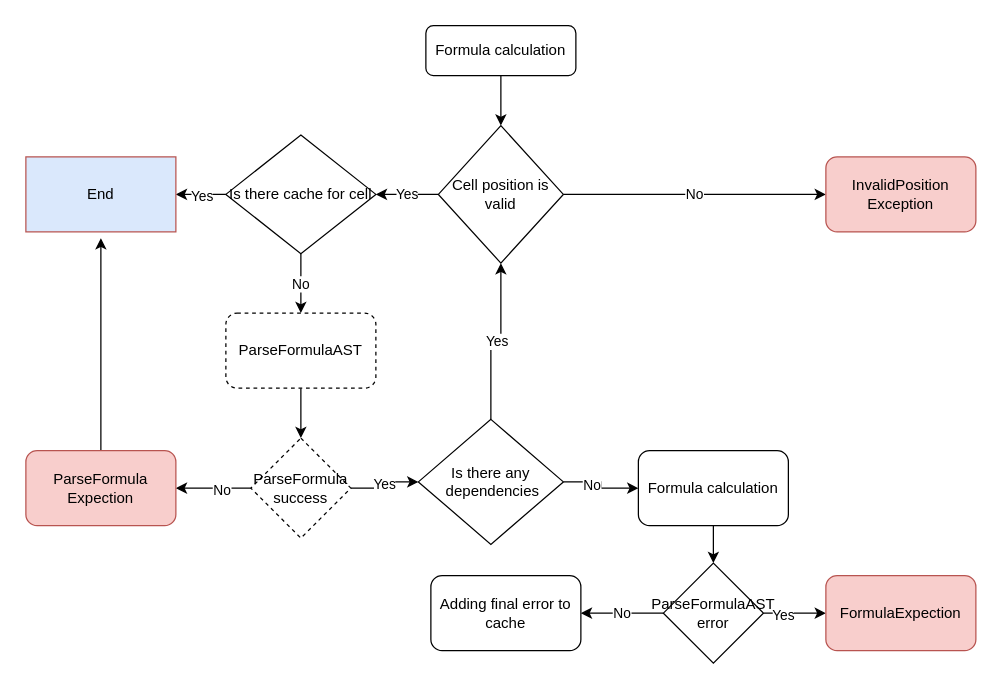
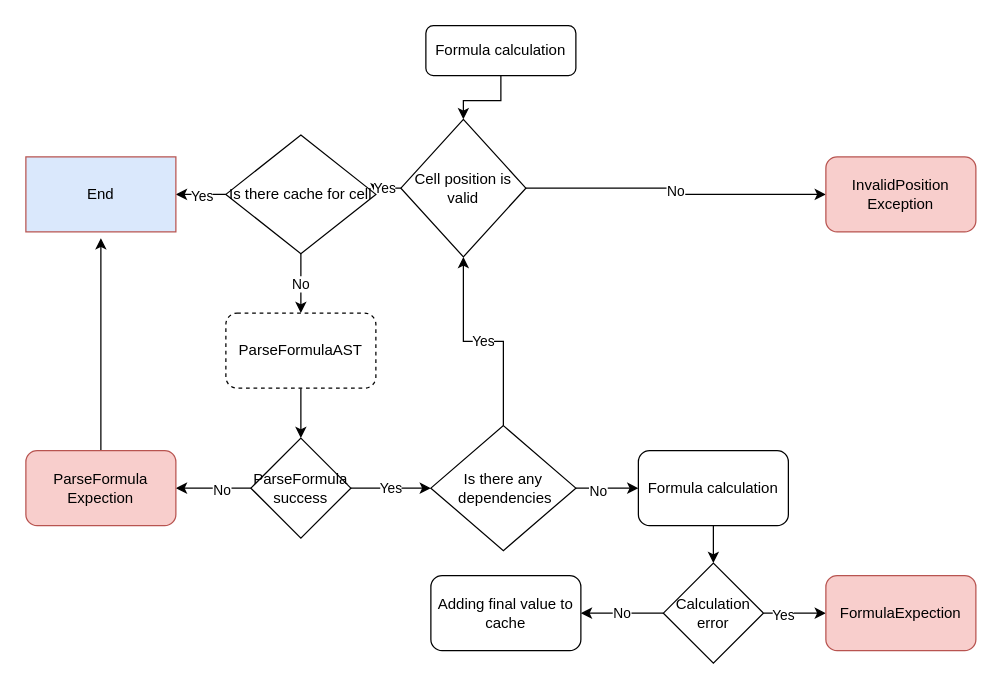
node "Cell position is valid": moved (501, 194) -> (463, 188)
node "Is there any dependencies": moved (491, 482) -> (503, 488)
node "ParseFormula success": style dashed -> solid
node "Adding final error to cache": label "Adding final error to cache" -> "Adding final value to cache"
node "ParseFormulaAST error": label "ParseFormulaAST error" -> "Calculation error"
